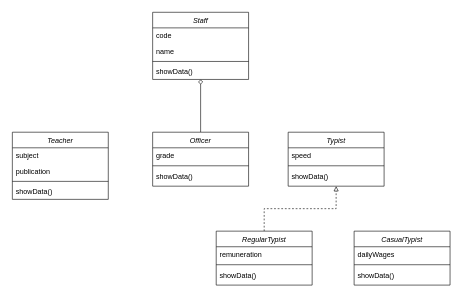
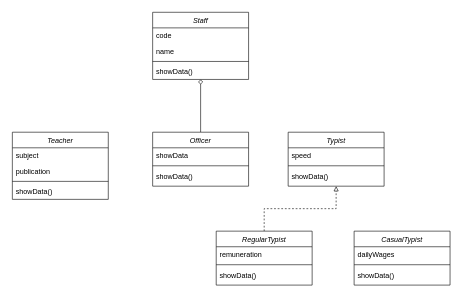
node "grade": label "grade" -> "showData"
